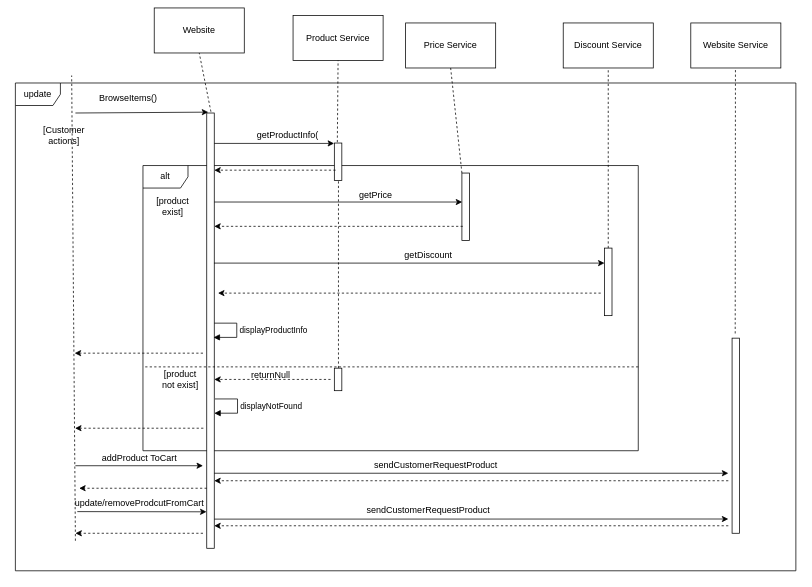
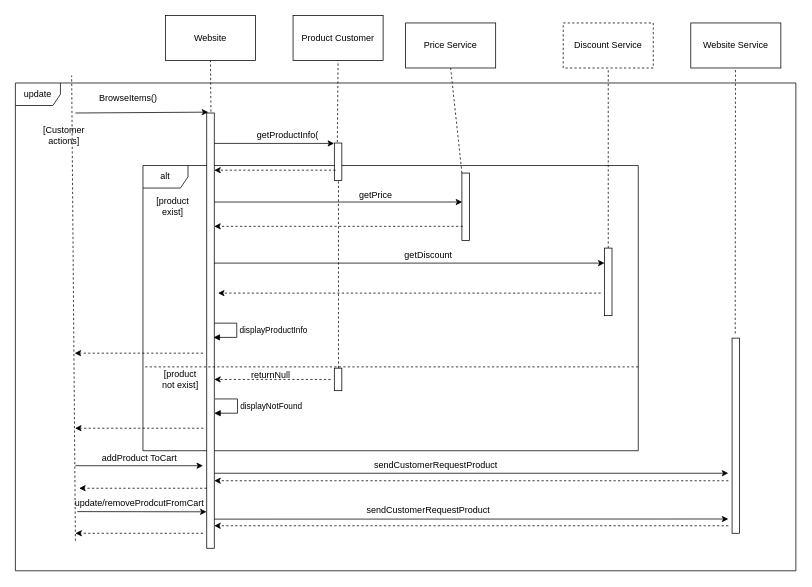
node "Website": moved (199, 30) -> (210, 38)
node "Product Service": label "Product Service" -> "Product Customer"
node "Discount Service": style solid -> dashed
